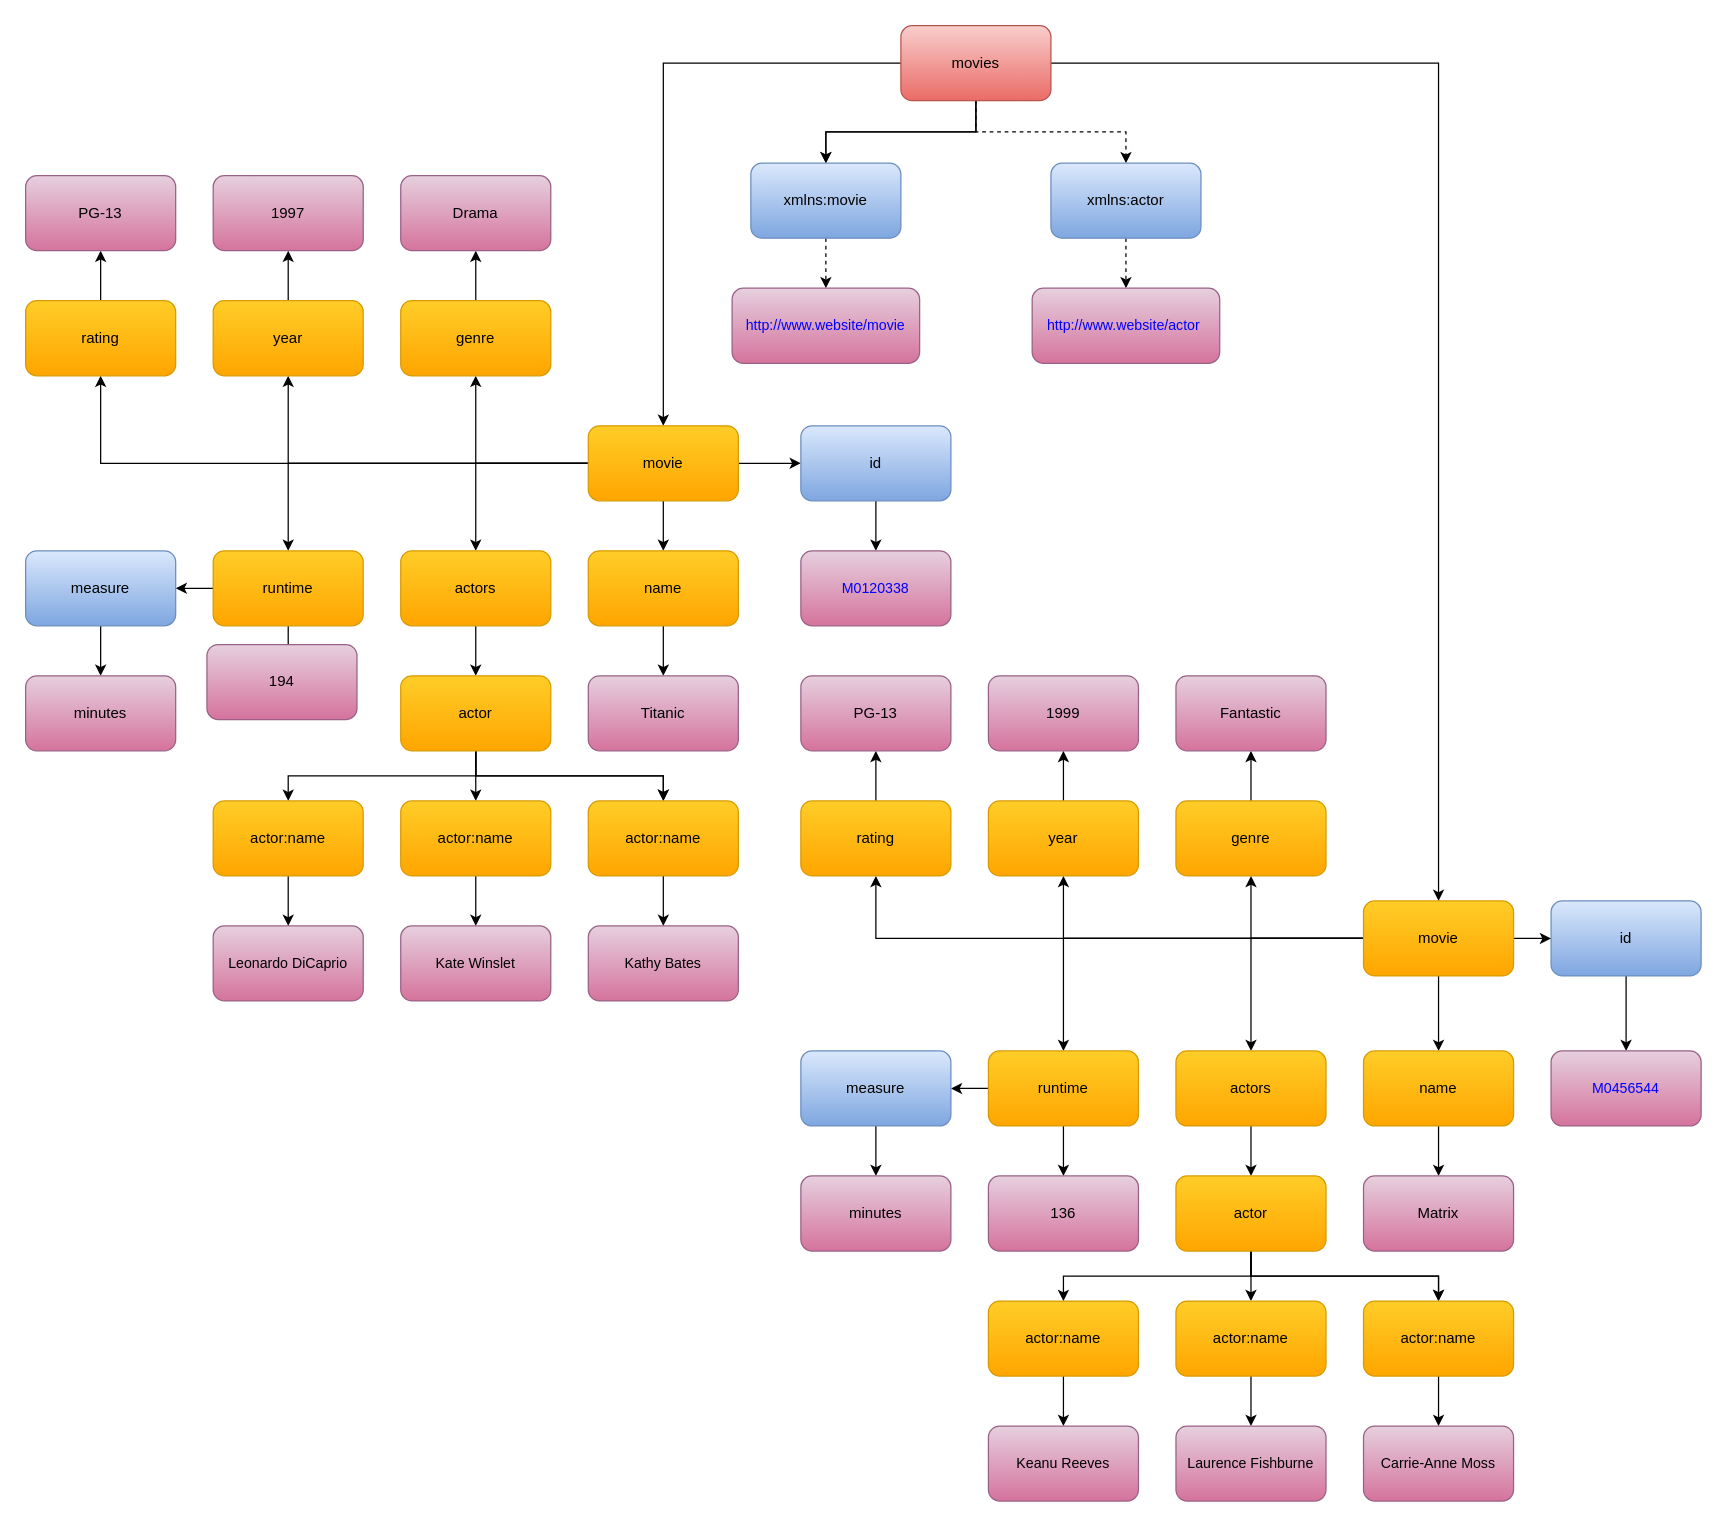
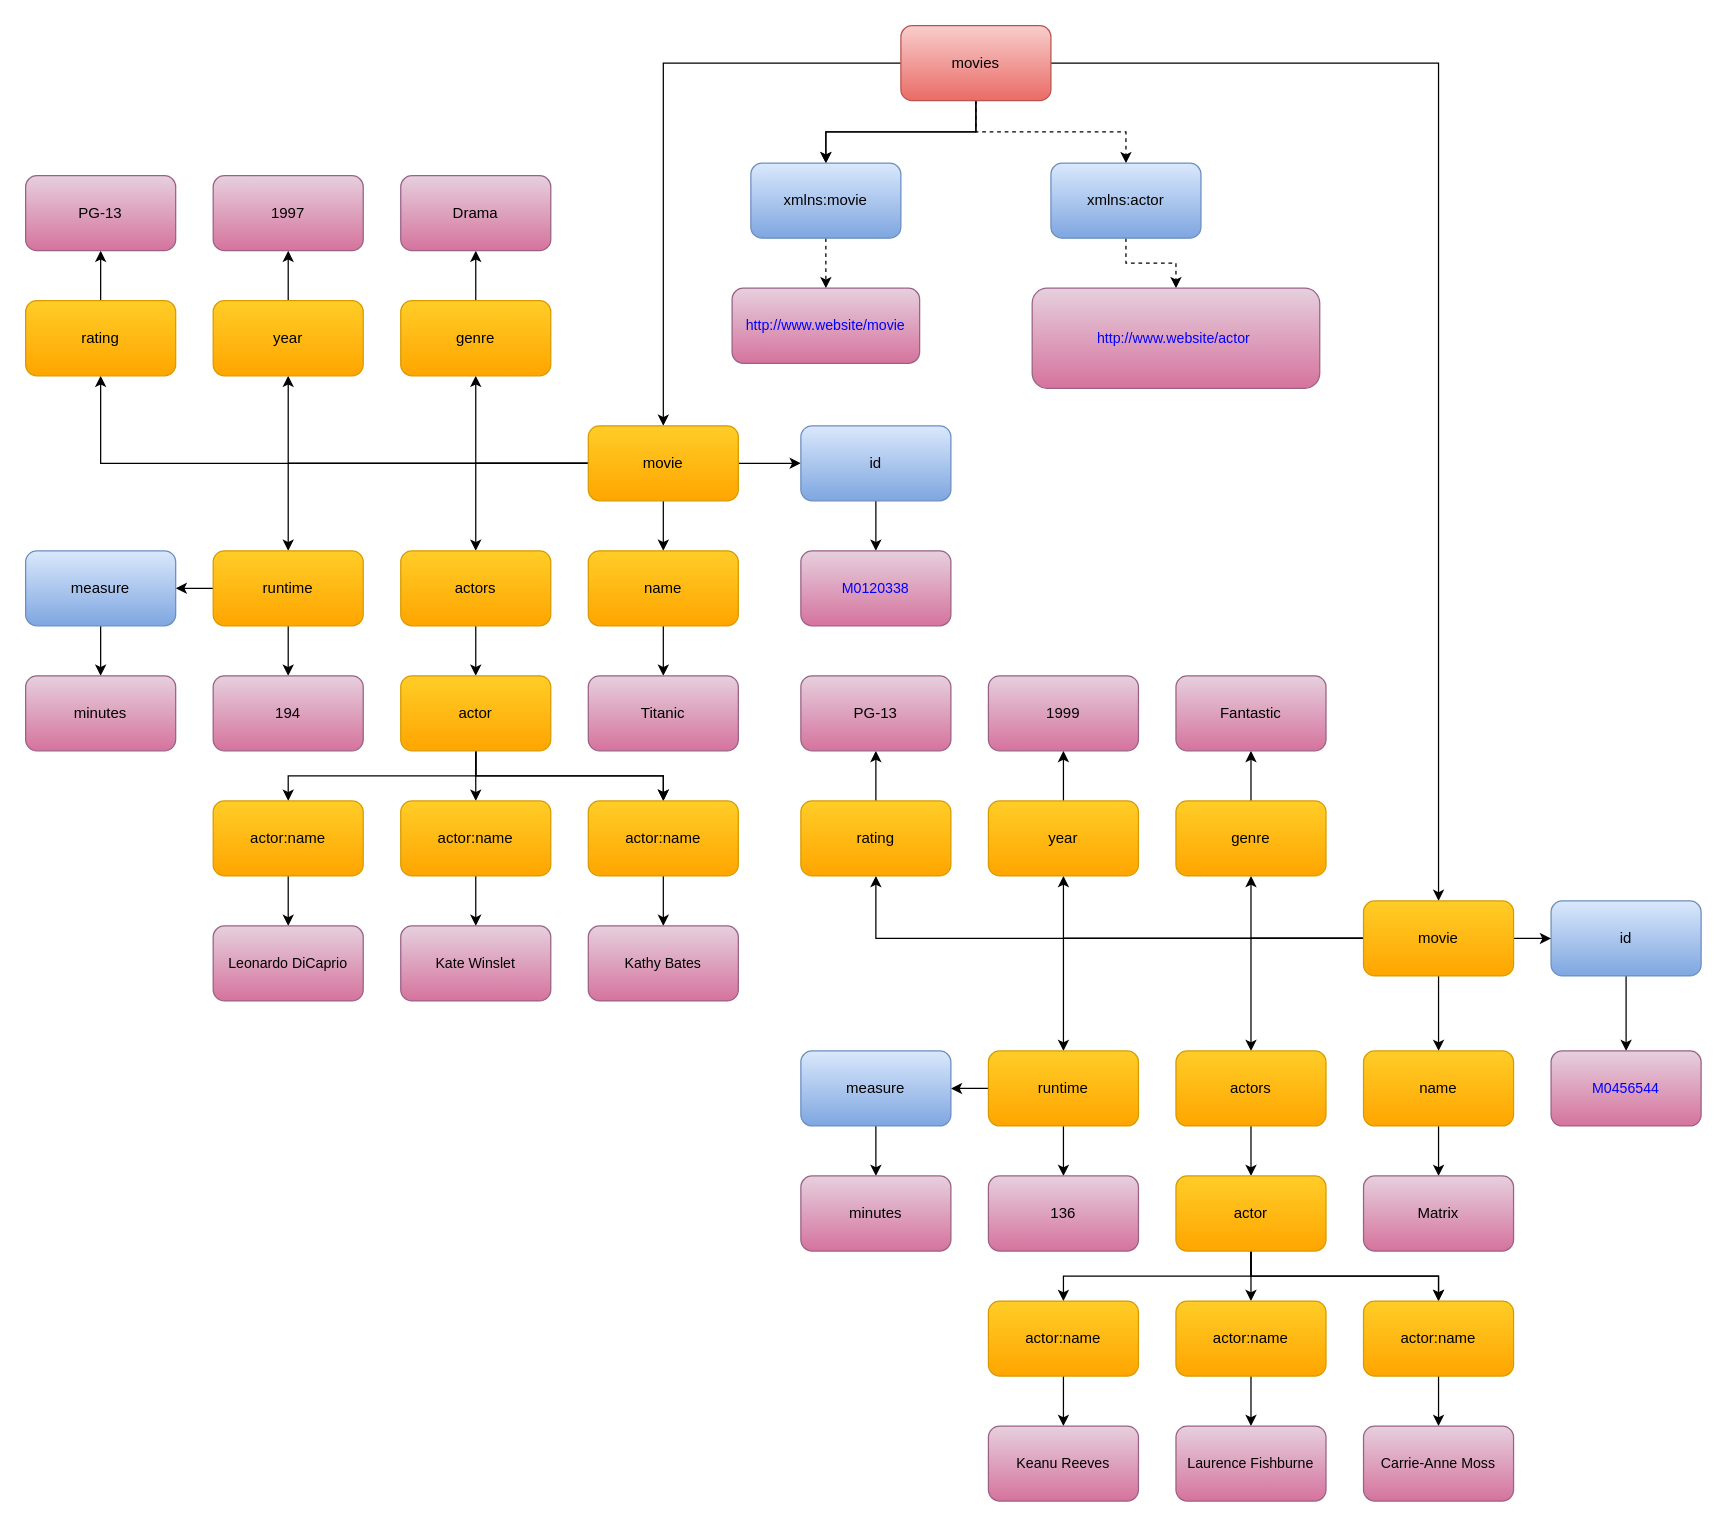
node "http://www.website/actor": size 188x75 -> 288x100
node "194": moved (282, 682) -> (288, 713)
